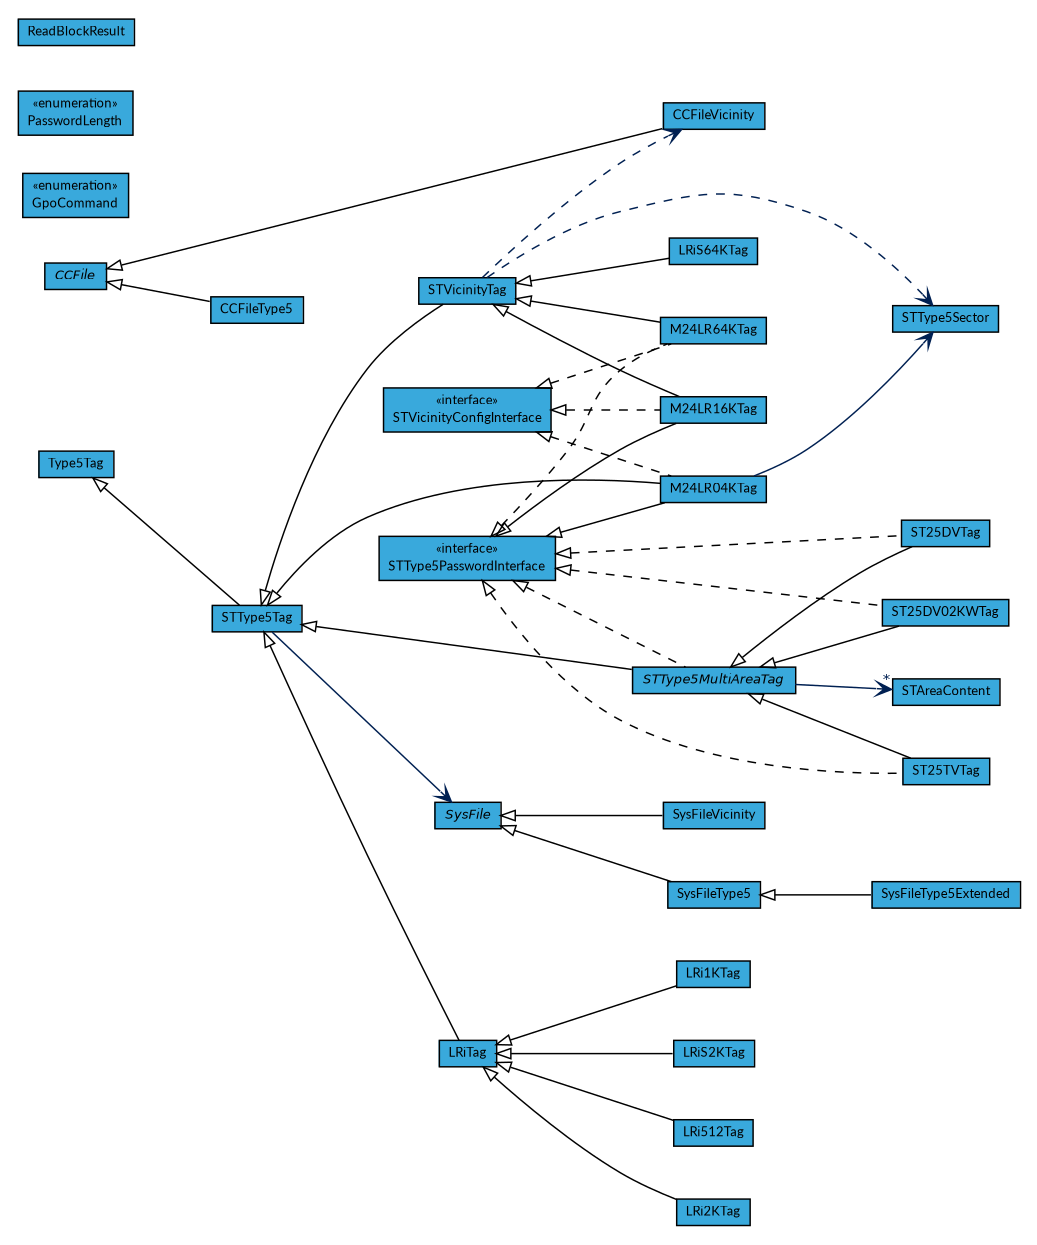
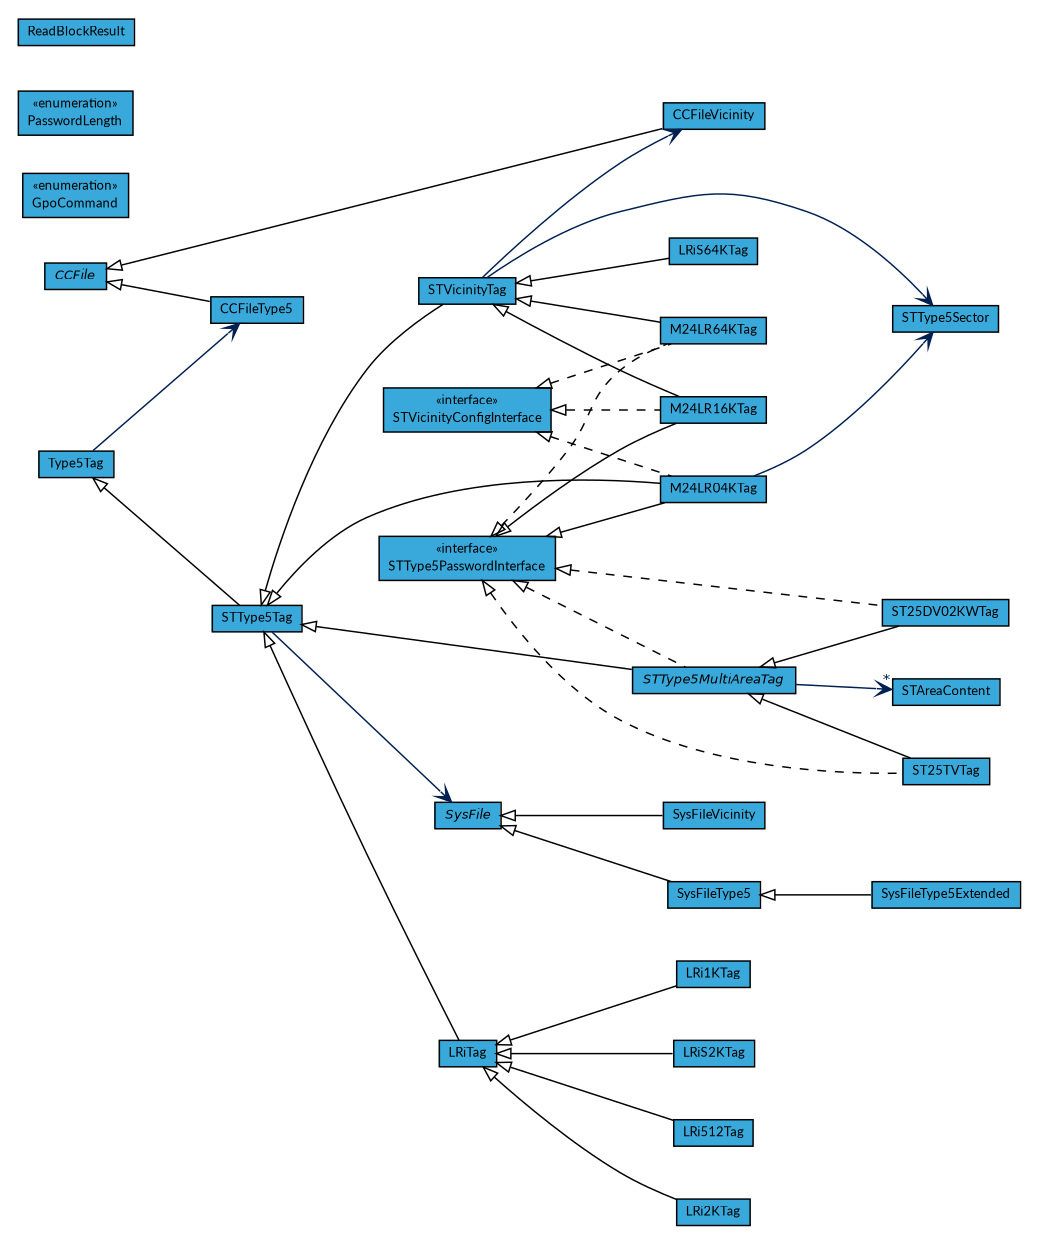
edge "STVicinityTag" -> "STType5Sector": style dashed -> solid
edge "STVicinityTag" -> "CCFileVicinity": style dashed -> solid
edge "Type5Tag" -> "CCFileType5": added
node "ST25DVTag": removed
